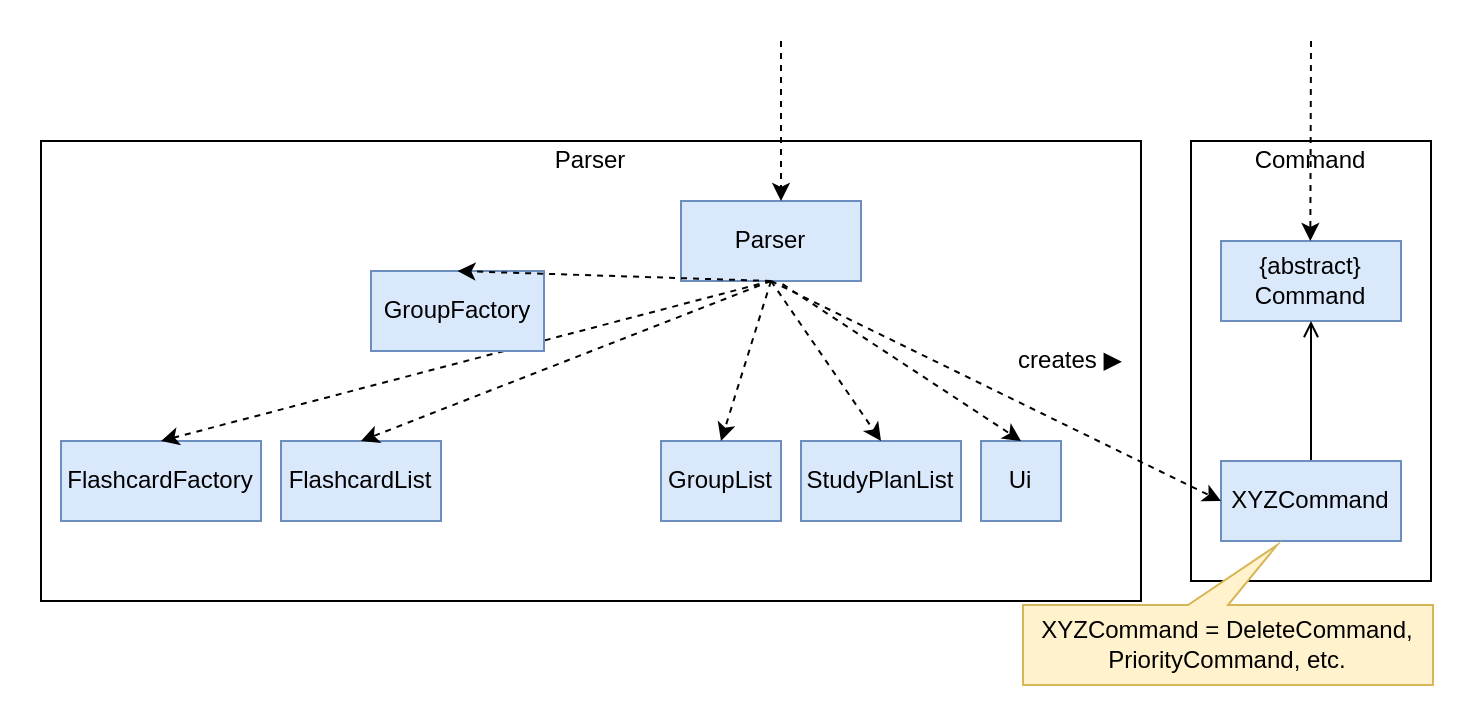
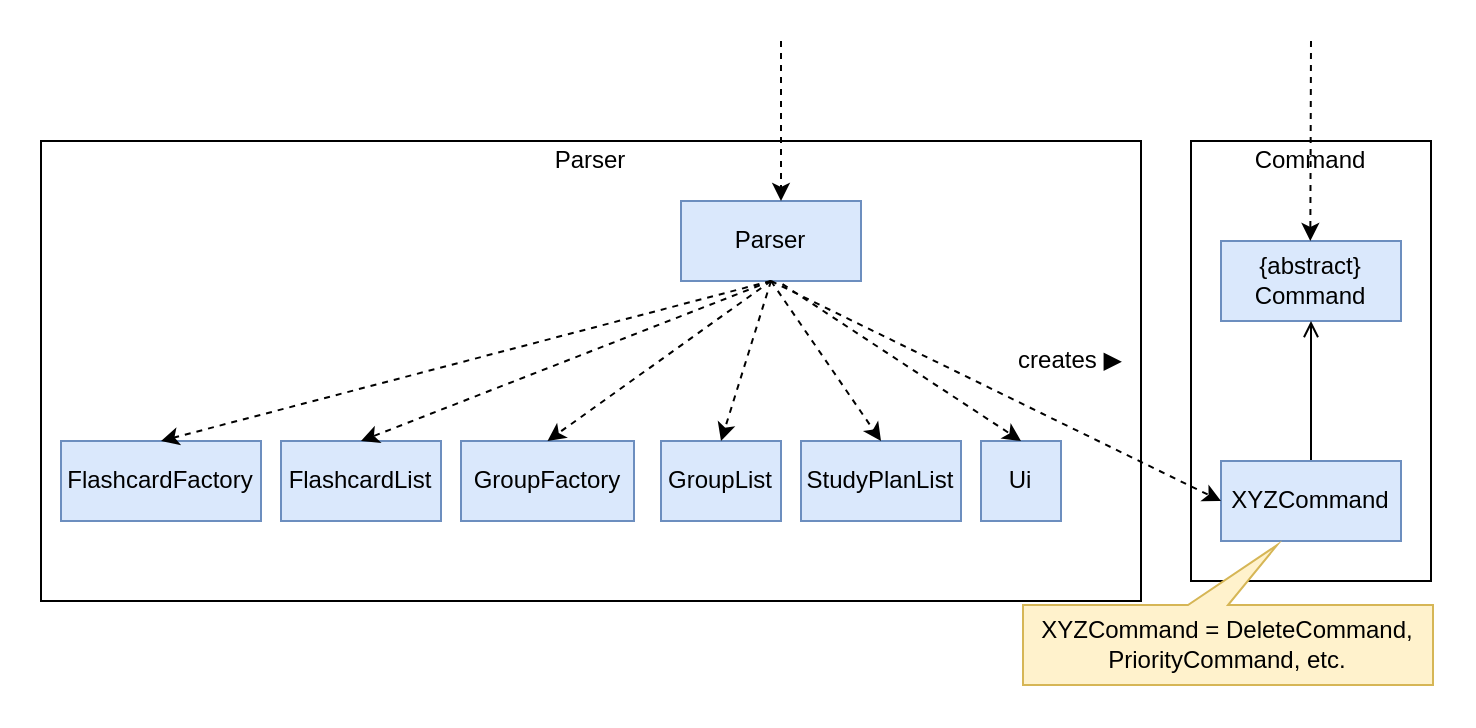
node "GroupFactory": moved (458, 311) -> (548, 481)
